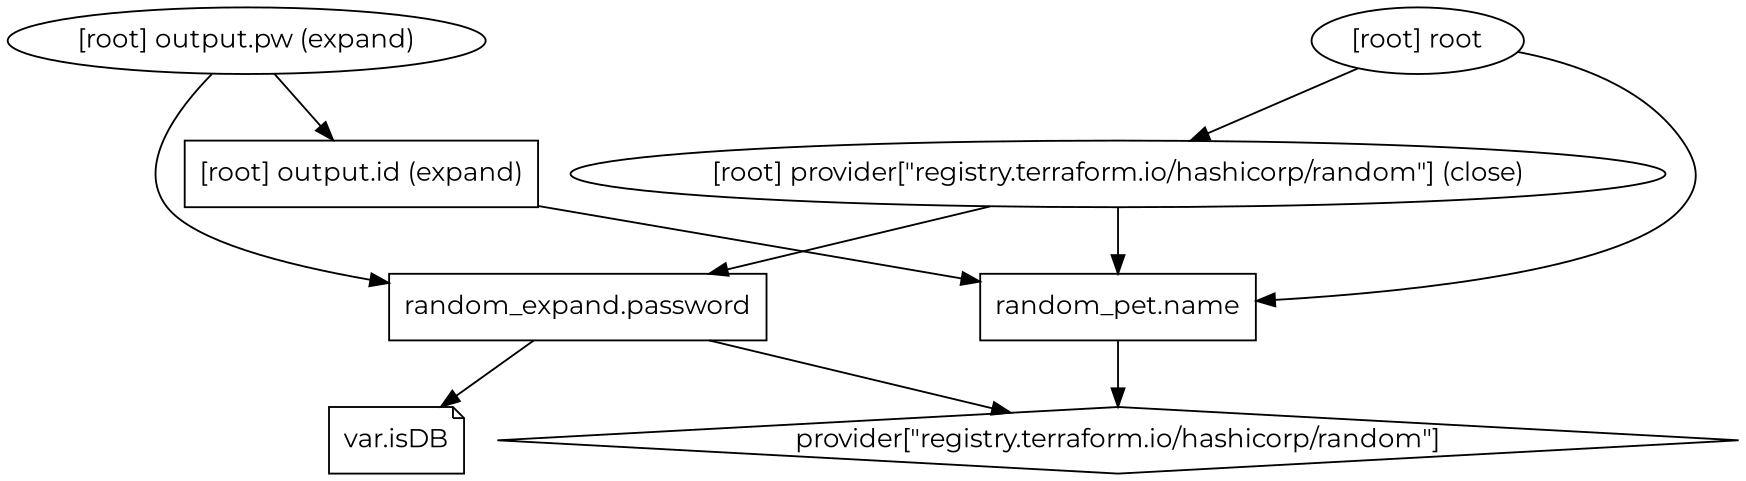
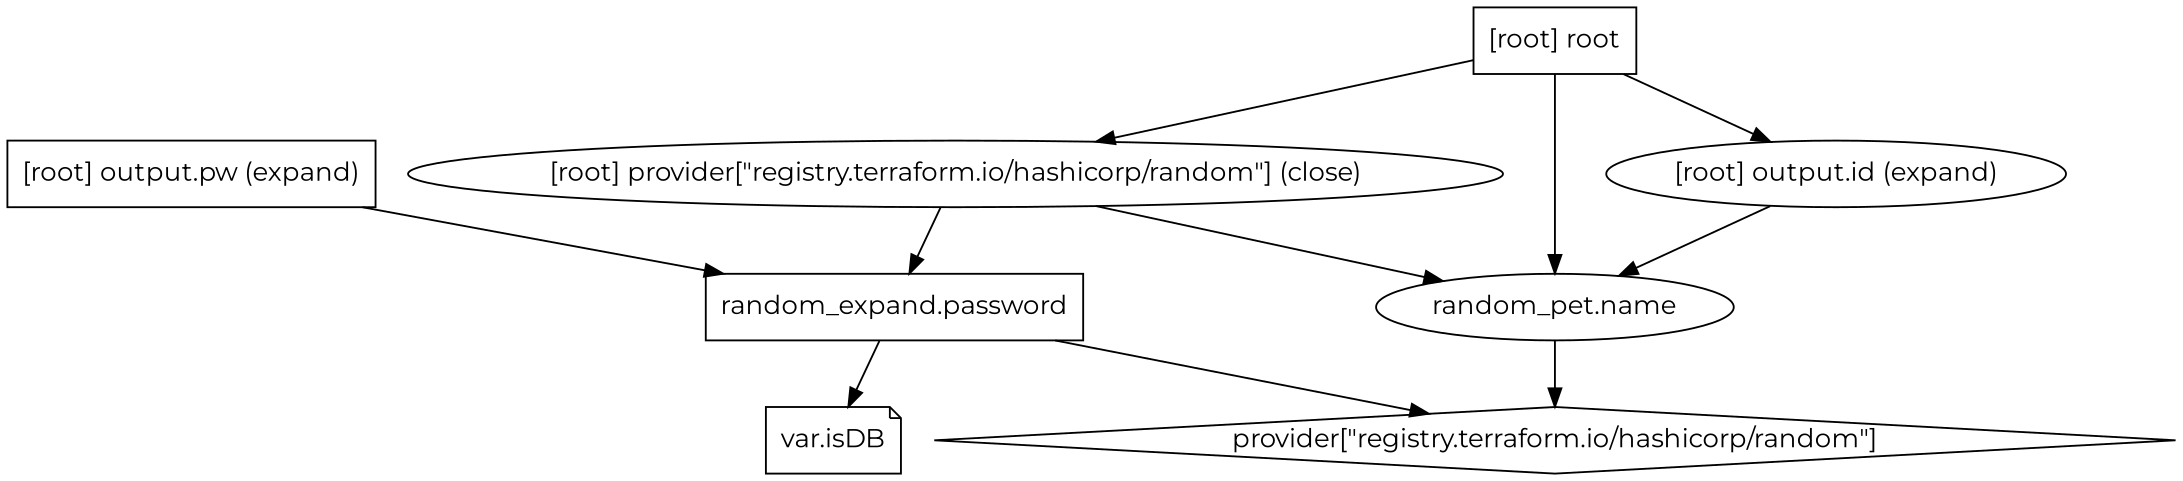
node "[root] output.pw (expand)": shape ellipse -> box
node "[root] root": shape ellipse -> box
edge "[root] output.pw (expand)" -> "[root] output.id (expand)": now "[root] root" -> "[root] output.id (expand)"
node "[root] output.id (expand)": shape box -> ellipse
node "random_pet.name": shape box -> ellipse
